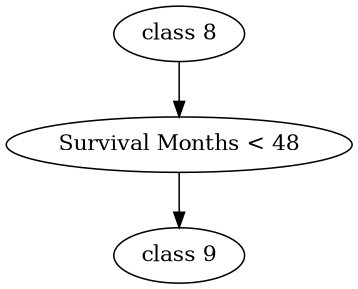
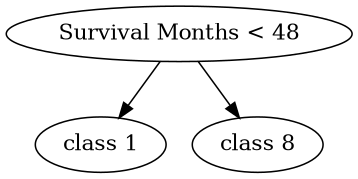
edge "class 8" -> "Survival Months < 48": reversed
node "class 9": label "class 9" -> "class 1"
